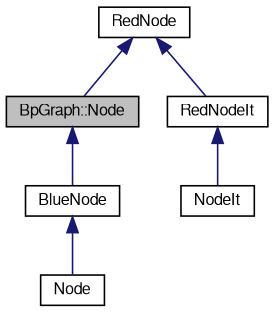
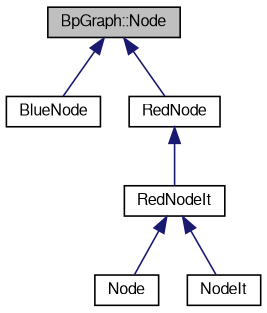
edge "BpGraph::Node" -> "RedNode": reversed
edge "Node" -> "BlueNode": now "Node" -> "RedNodeIt"
